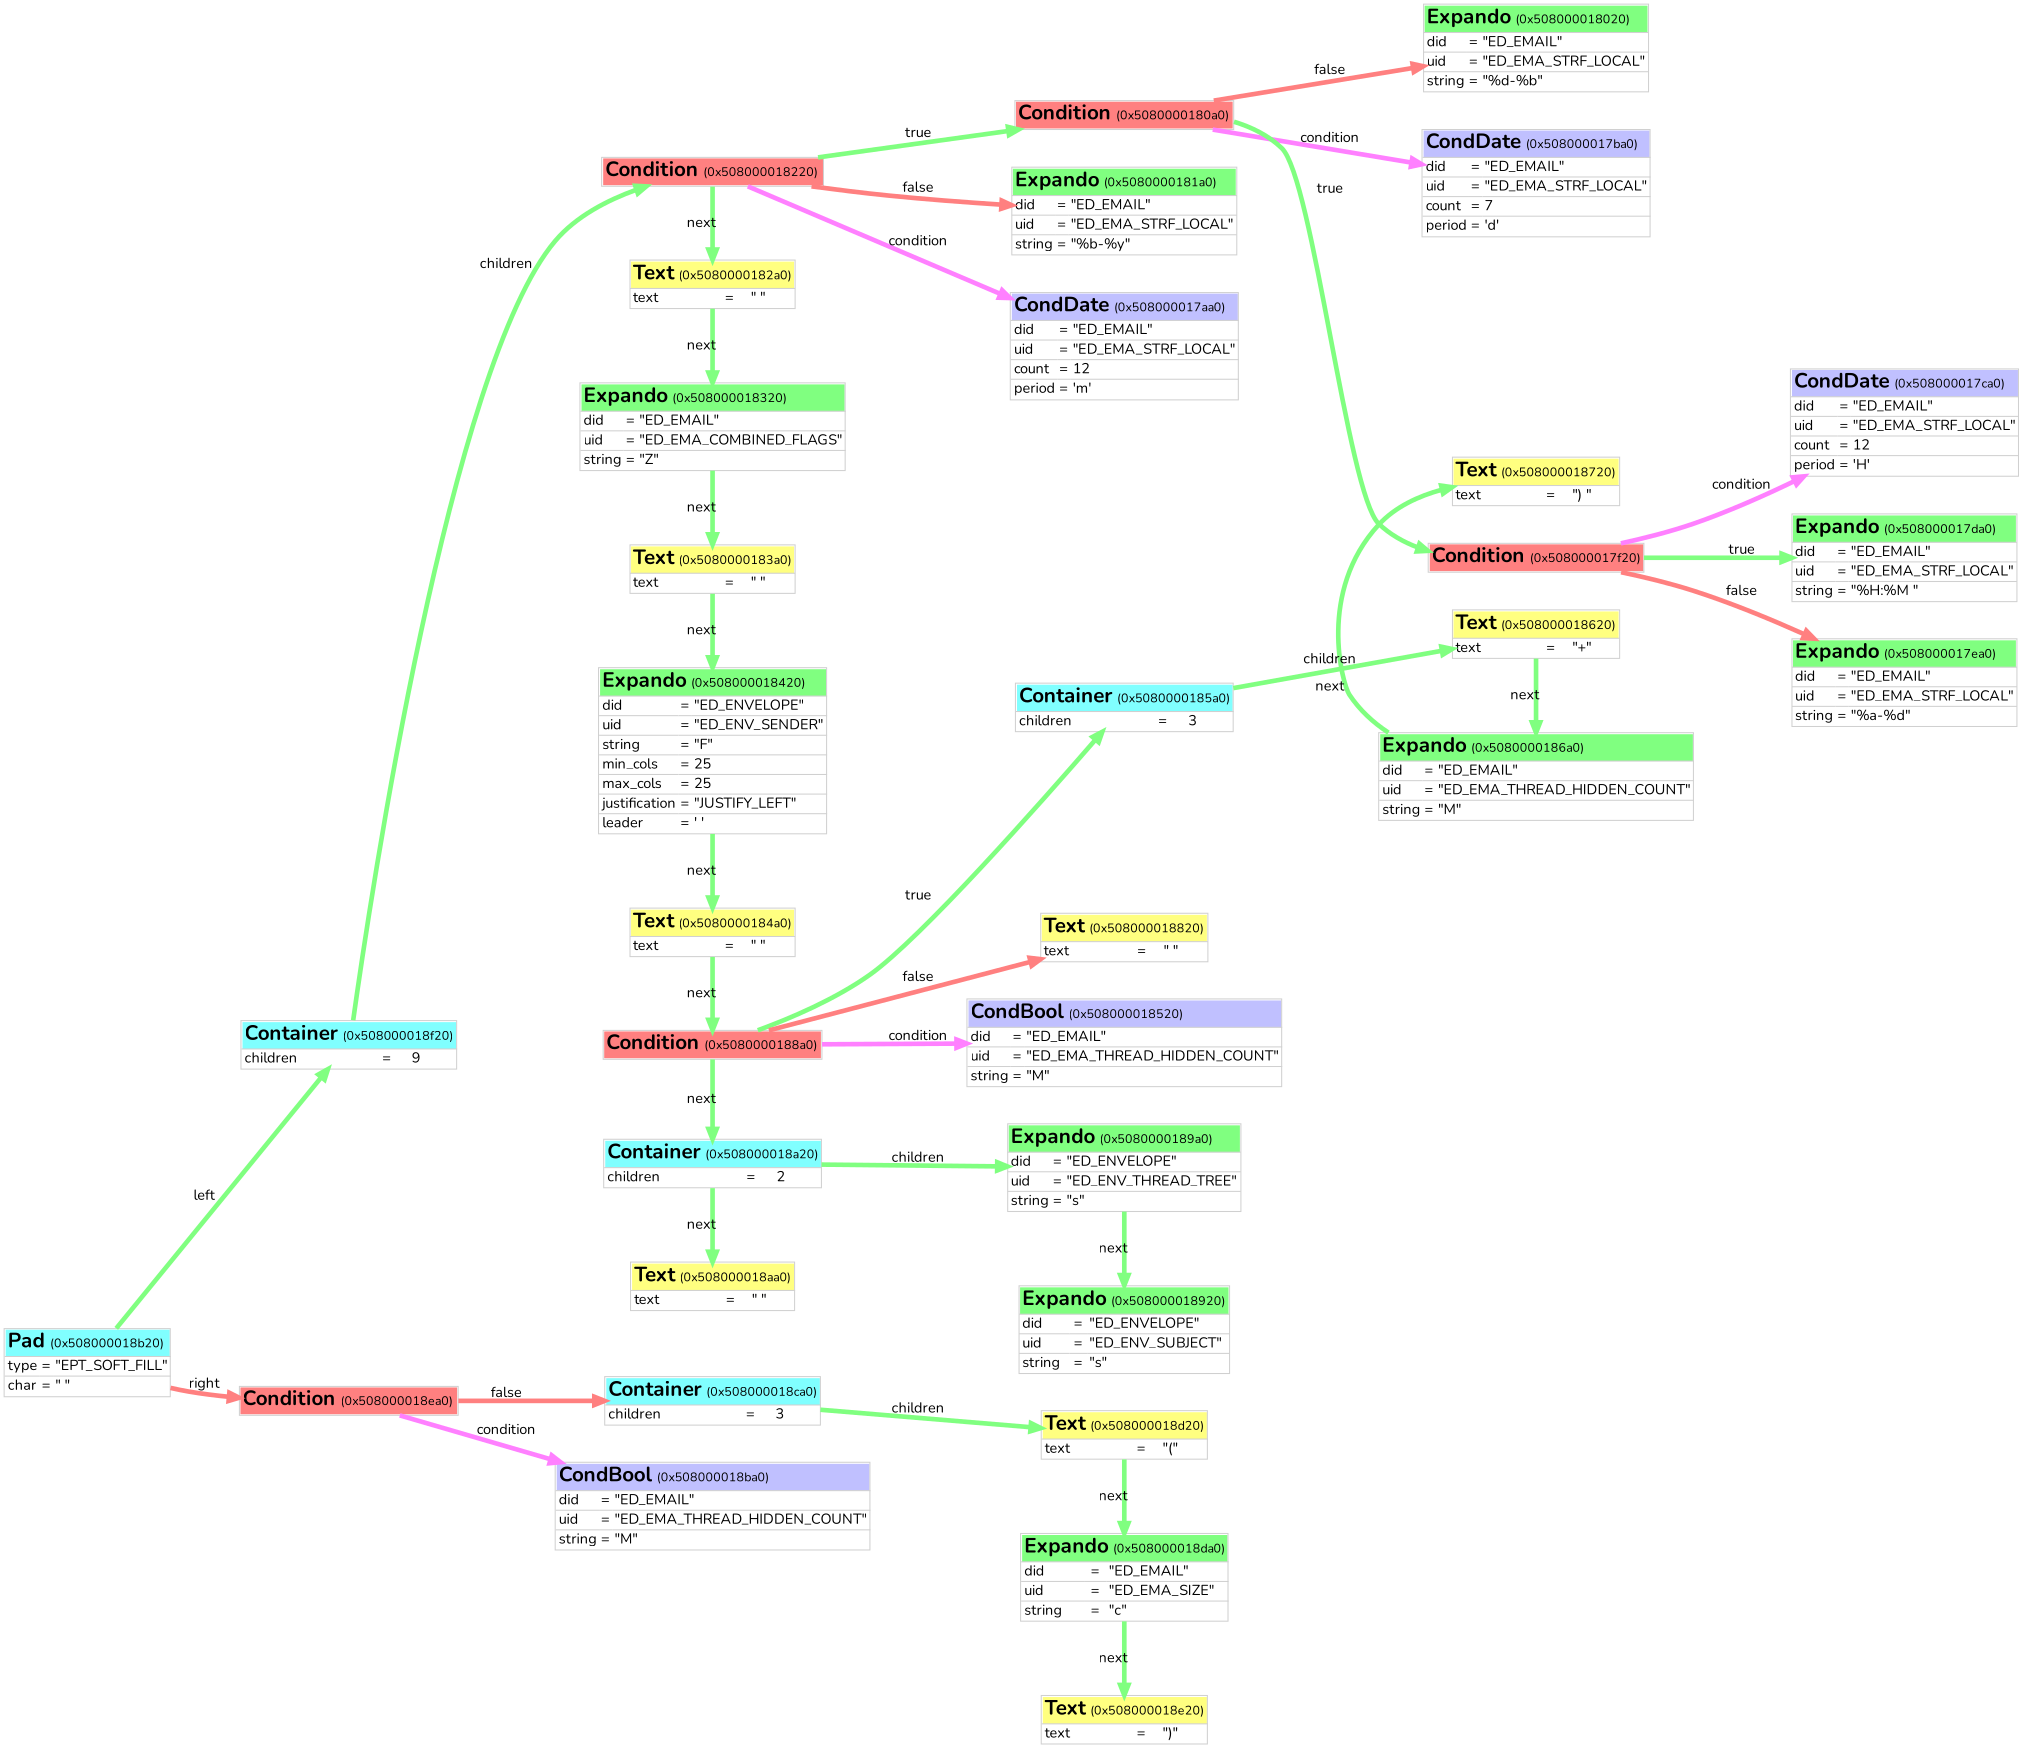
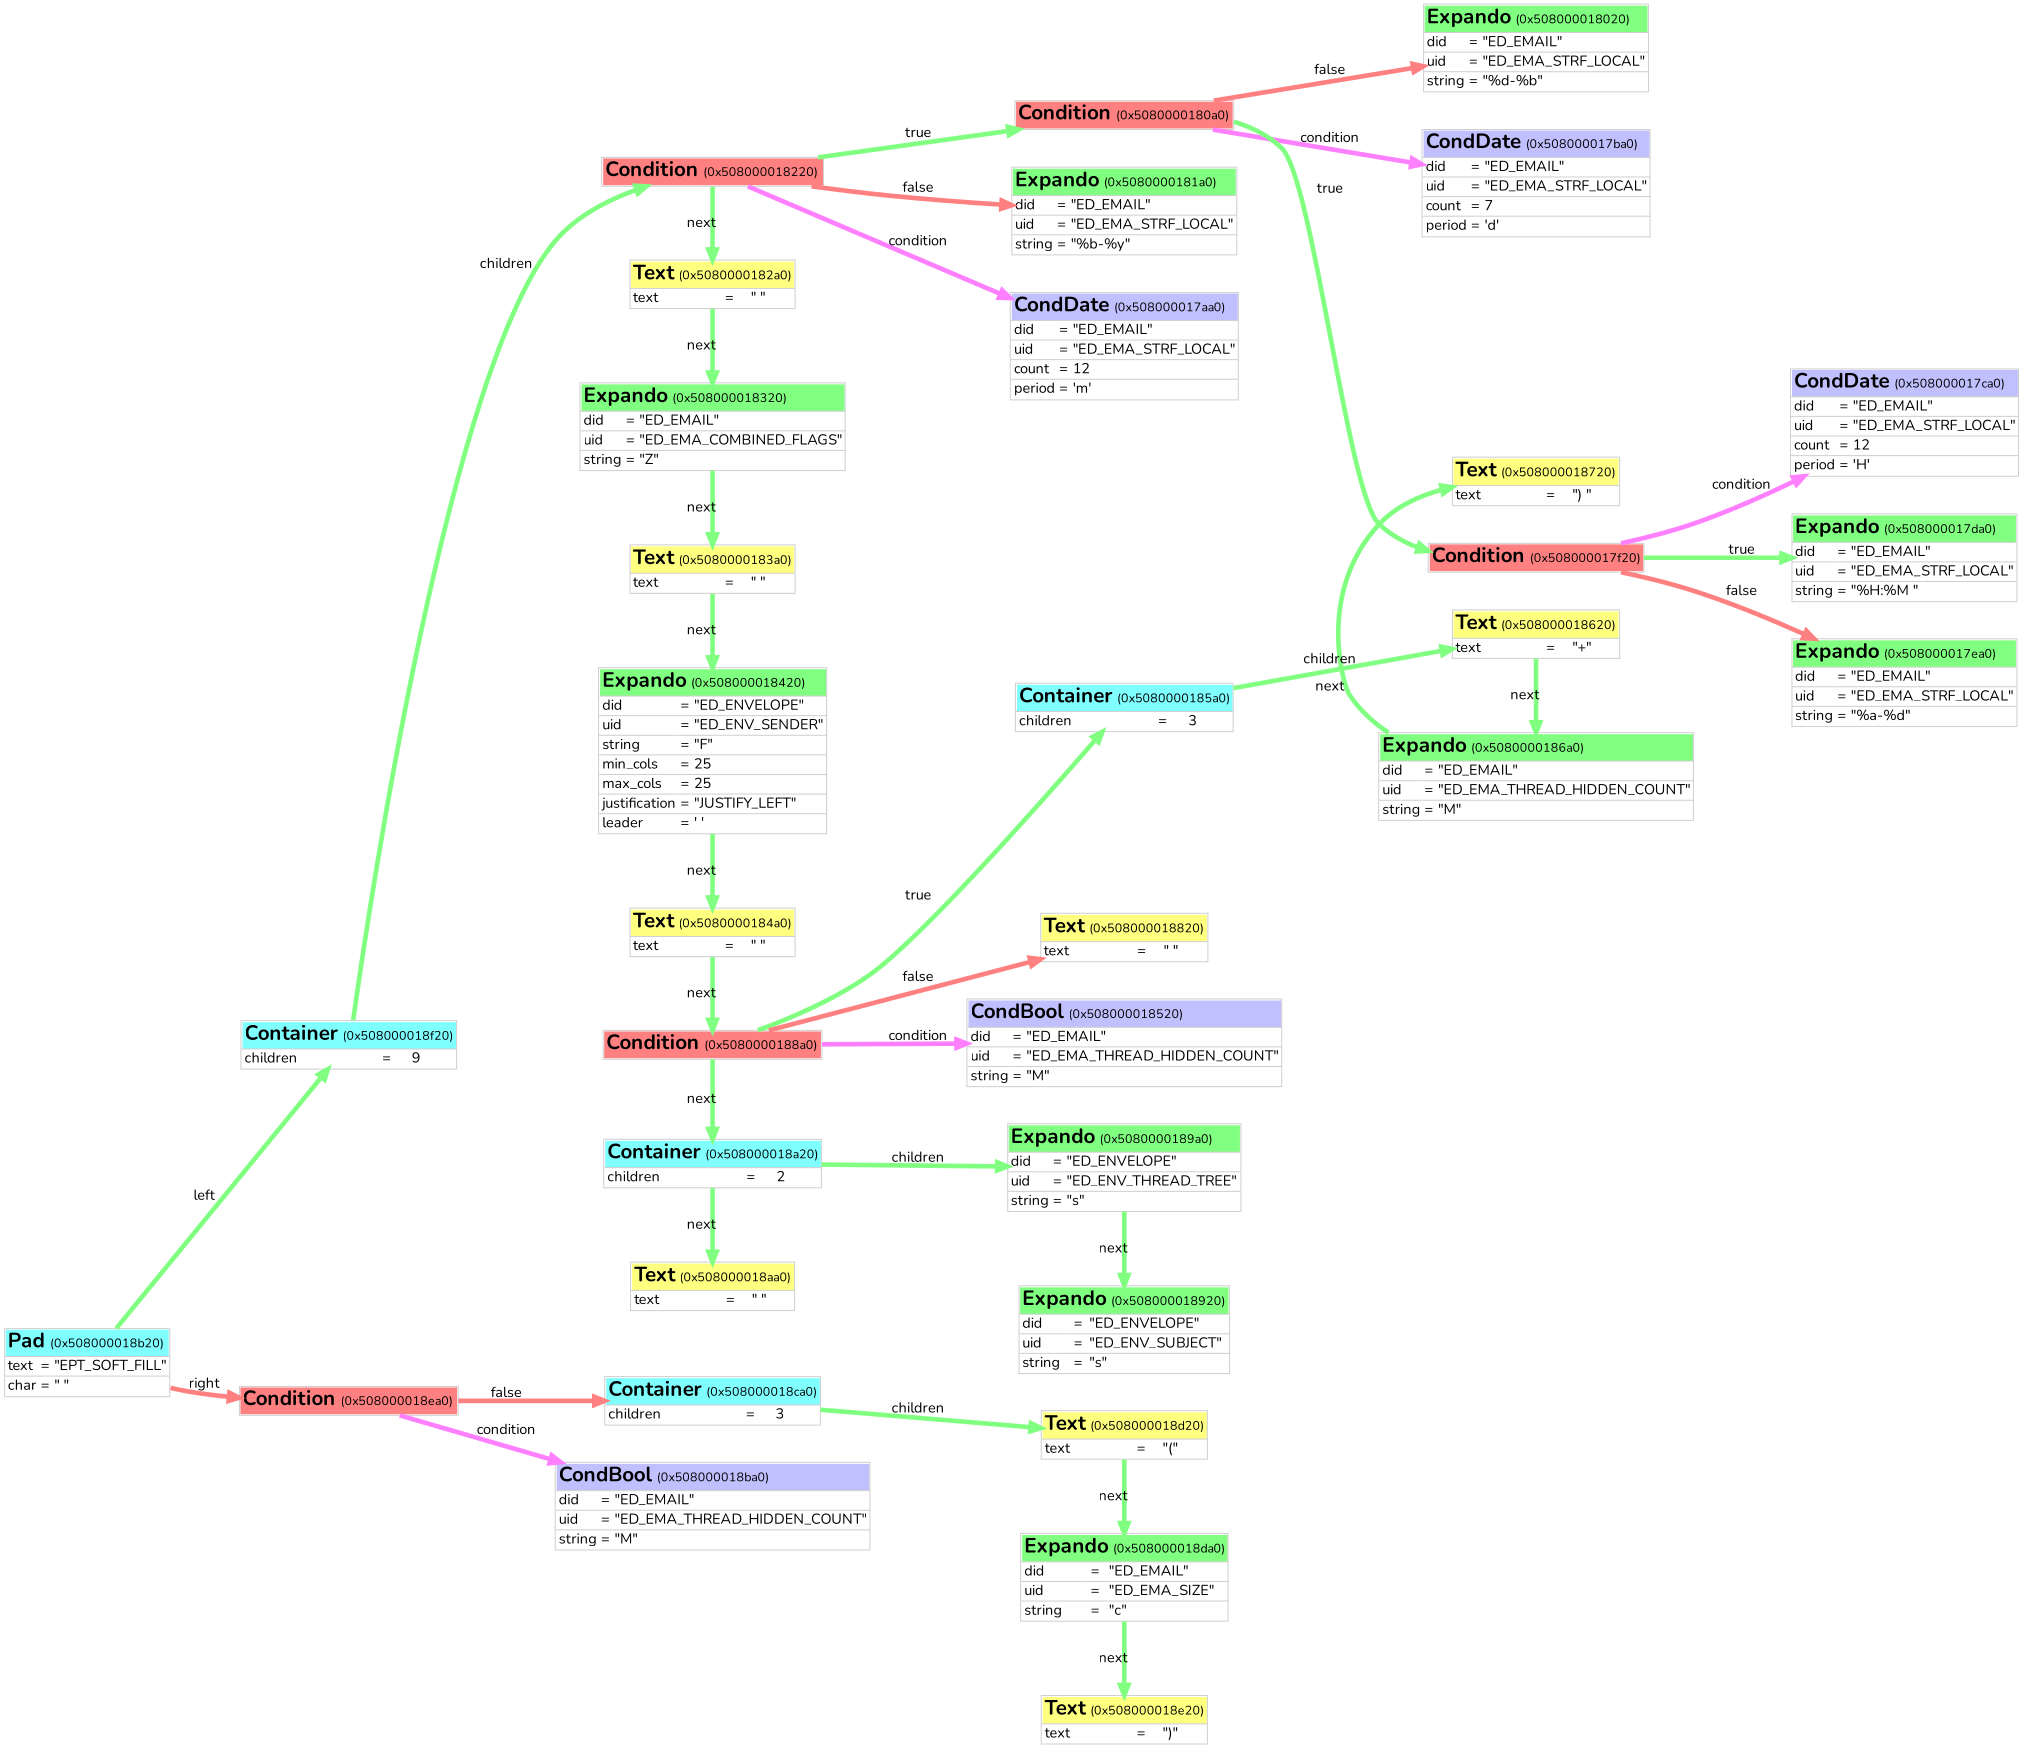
node "Pad": text "type" -> "text"
